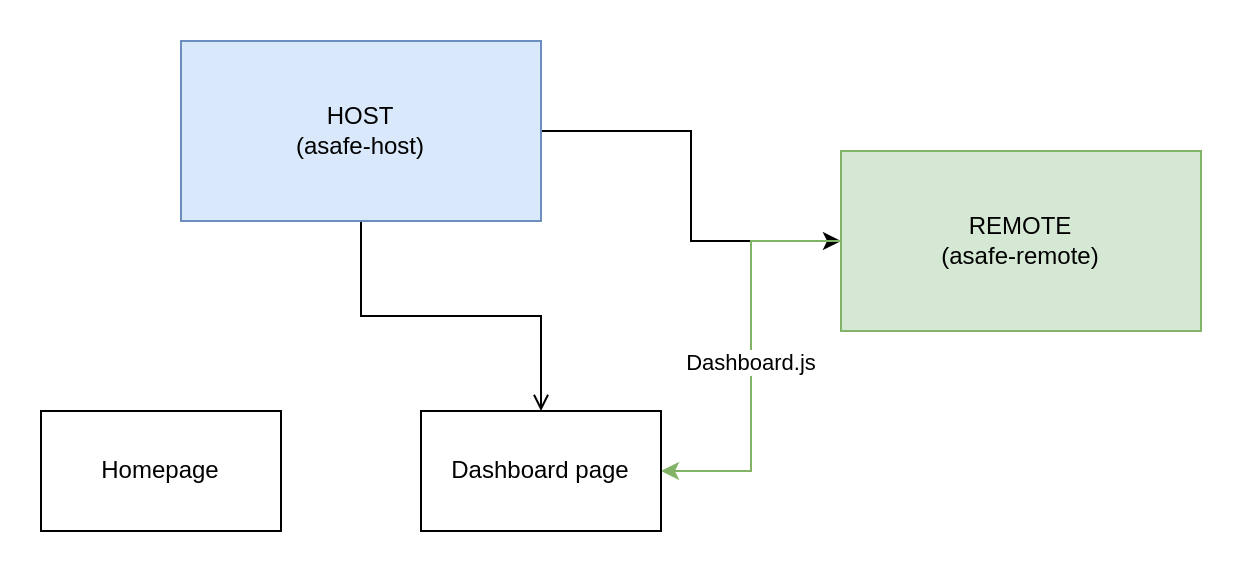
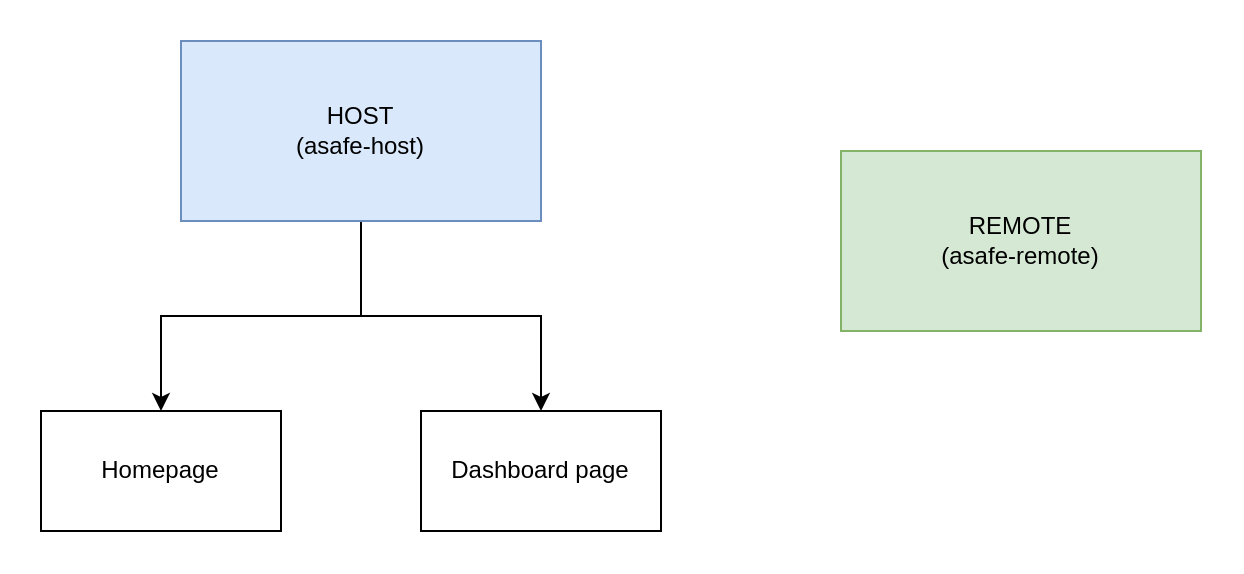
edge "HOST (asafe-host)" -> "REMOTE (asafe-remote)": now "HOST (asafe-host)" -> "Homepage"
edge "REMOTE (asafe-remote)" -> "Dashboard page": removed, label "Dashboard.js"
edge "HOST (asafe-host)" -> "Dashboard page": arrowhead open -> classic
